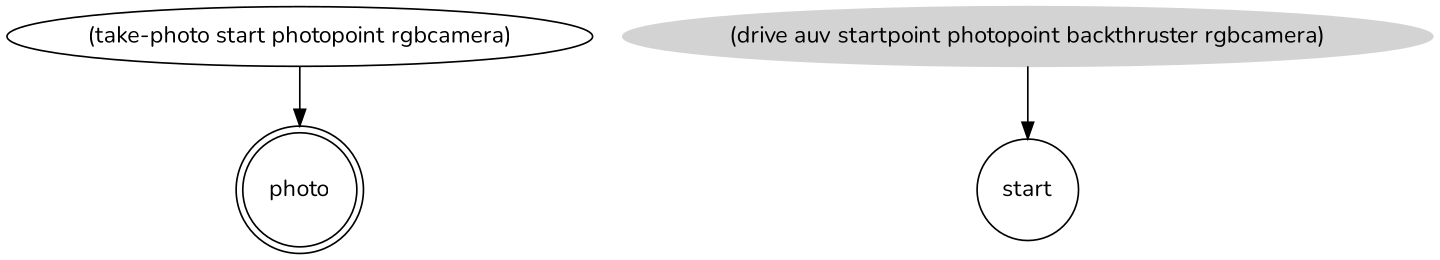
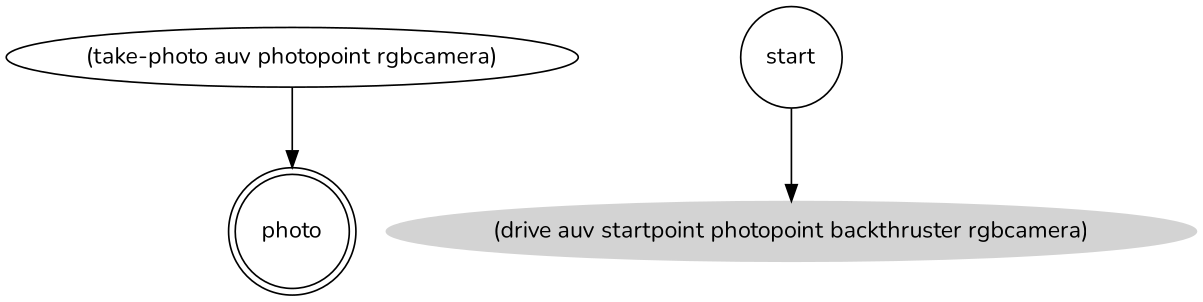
node "(take-photo start photopoint rgbcamera)": label "(take-photo start photopoint rgbcamera)" -> "(take-photo auv photopoint rgbcamera)"
edge "(drive auv startpoint photopoint backthruster rgbcamera)" -> "start": reversed
